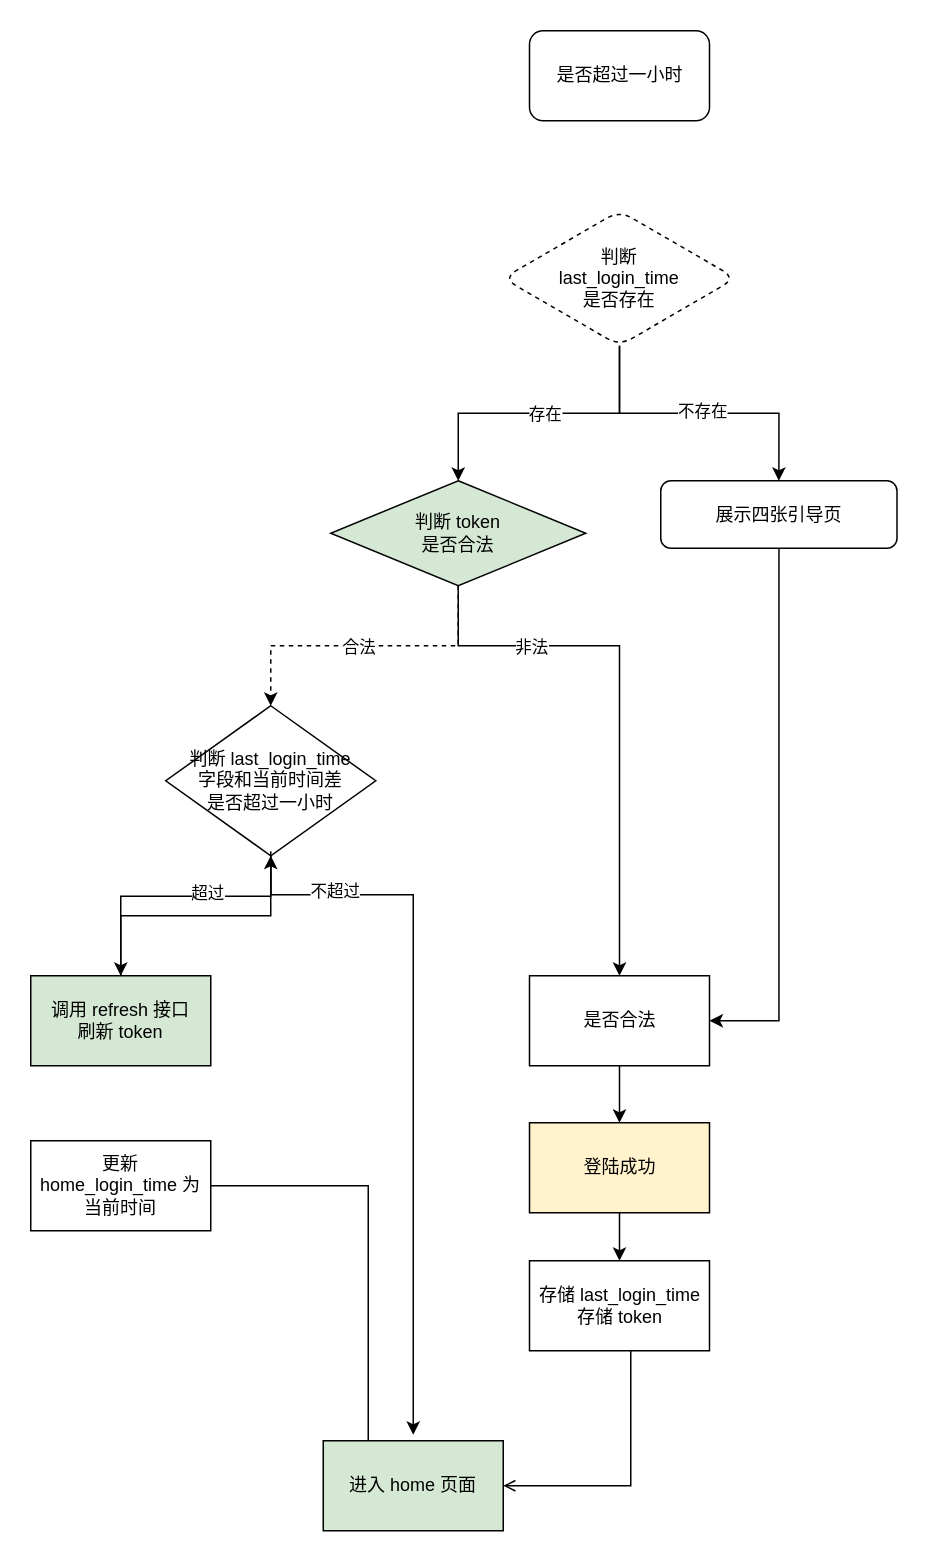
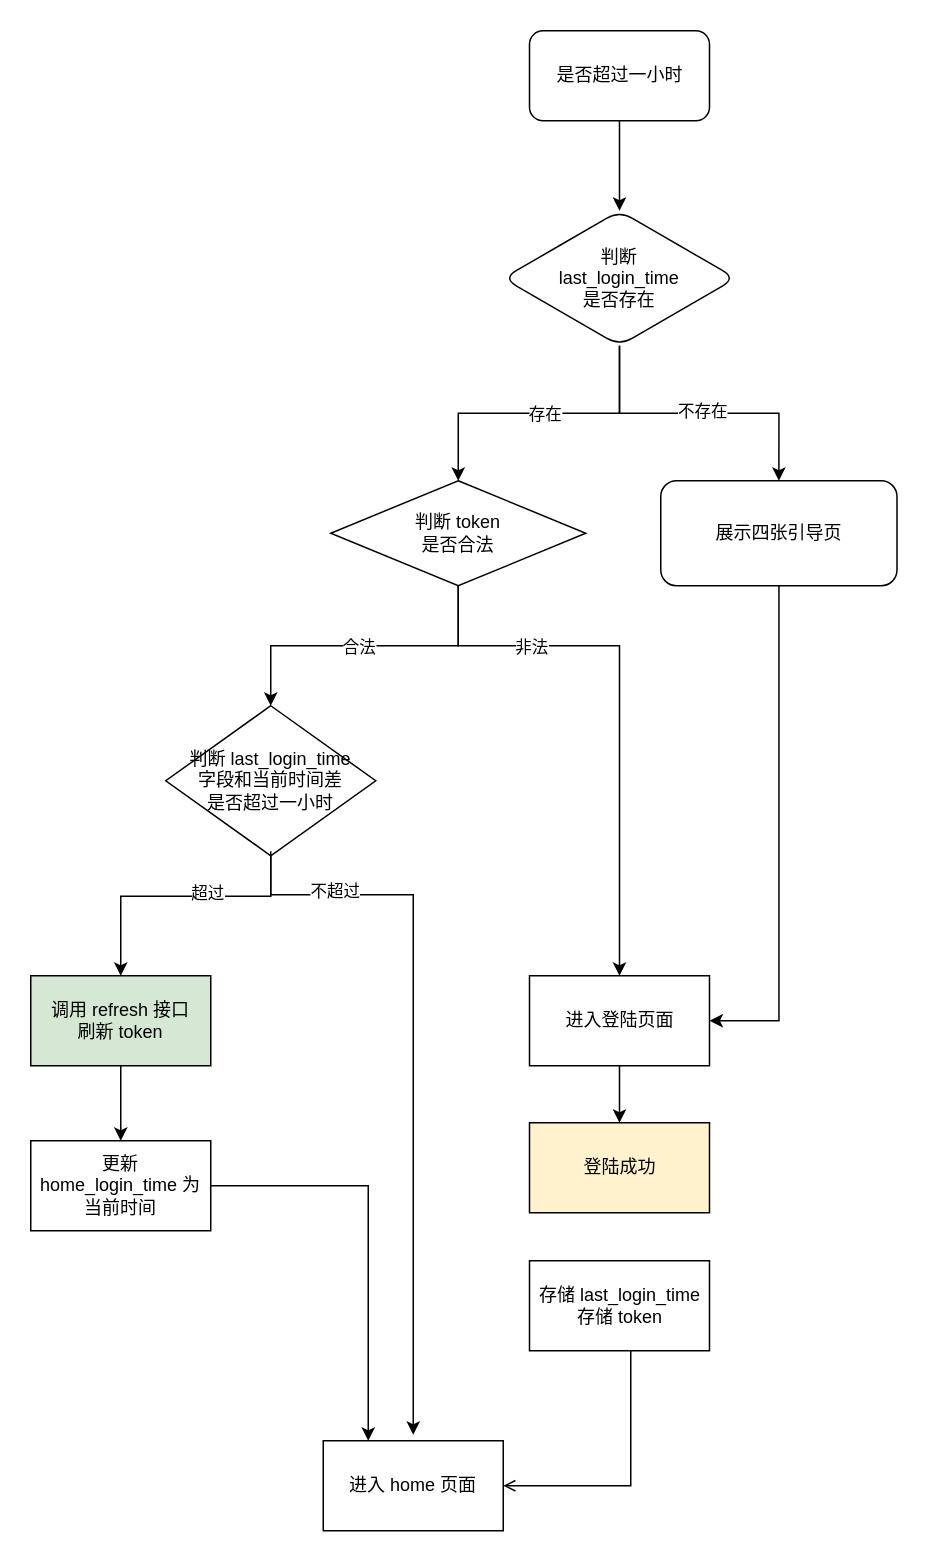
edge "是否超过一小时" -> "判断 last_login_time 是否存在": added
node "判断 last_login_time 是否存在": style dashed -> solid
node "展示四张引导页": size 236x68 -> 236x105
node "判断 token 是否合法": fillcolor #d5e8d4 -> #ffffff
edge "判断 token 是否合法" -> "判断 last_login_time 字段和当前时间差 是否超过一小时": style dashed -> solid
edge "调用 refresh 接口 刷新 token" -> "判断 last_login_time 字段和当前时间差 是否超过一小时": now "调用 refresh 接口 刷新 token" -> "更新 home_login_time 为当前时间"
node "是否合法": label "是否合法" -> "进入登陆页面"
edge "登陆成功" -> "存储 last_login_time 存储 token": removed
edge "更新 home_login_time 为当前时间" -- "进入 home 页面": arrowhead none -> classic
node "进入 home 页面": fillcolor #d5e8d4 -> #ffffff
